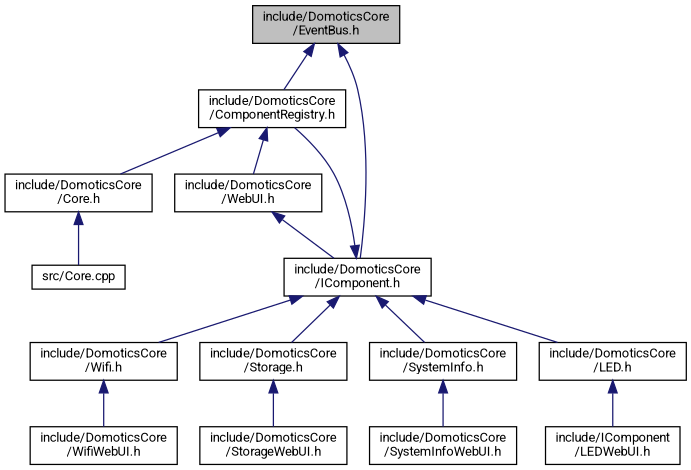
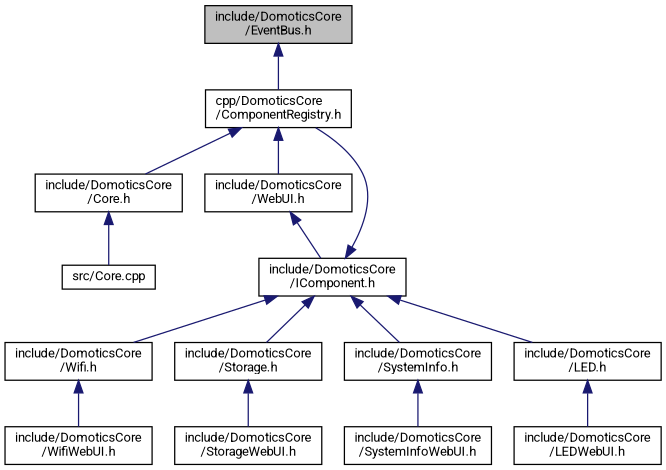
node "include/DomoticsCore /ComponentRegistry.h": label "include/DomoticsCore /ComponentRegistry.h" -> "cpp/DomoticsCore /ComponentRegistry.h"
edge "include/DomoticsCore /IComponent.h" -> "include/DomoticsCore /EventBus.h": removed
node "include/IComponent /LEDWebUI.h": label "include/IComponent /LEDWebUI.h" -> "include/DomoticsCore /LEDWebUI.h"
